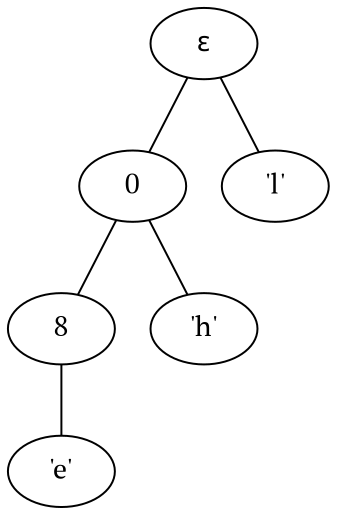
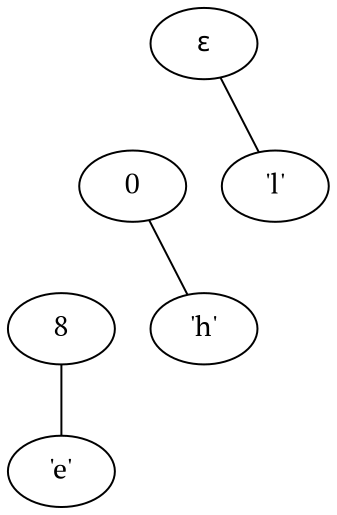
edge "ε" -- "0": removed
edge "0" -- "8": removed
